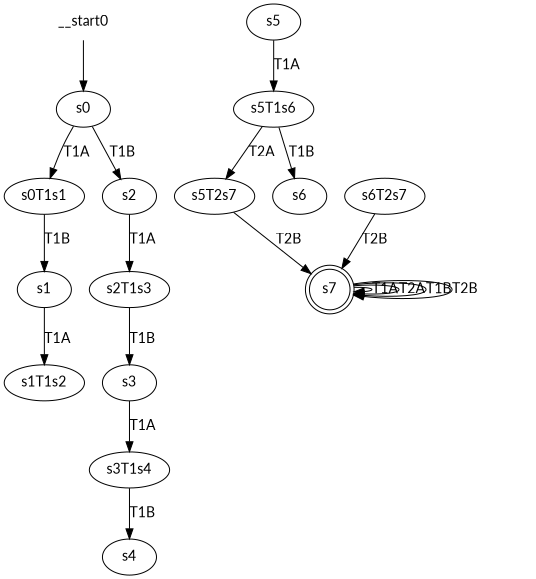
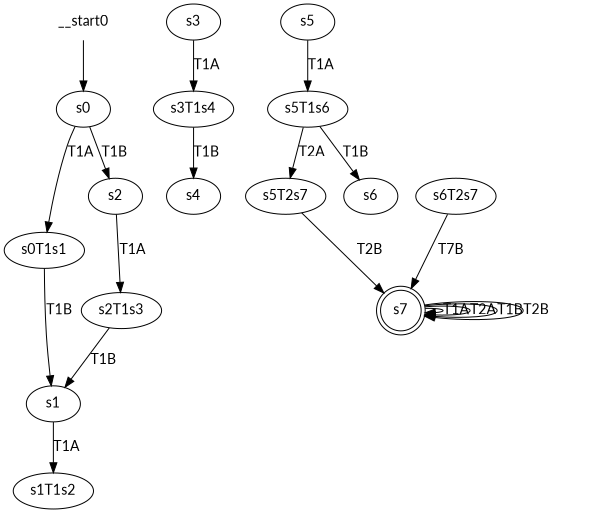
edge "s6T2s7" -> "s7": label "T2B" -> "T7B"
edge "s2T1s3" -> "s3": now "s2T1s3" -> "s1"
